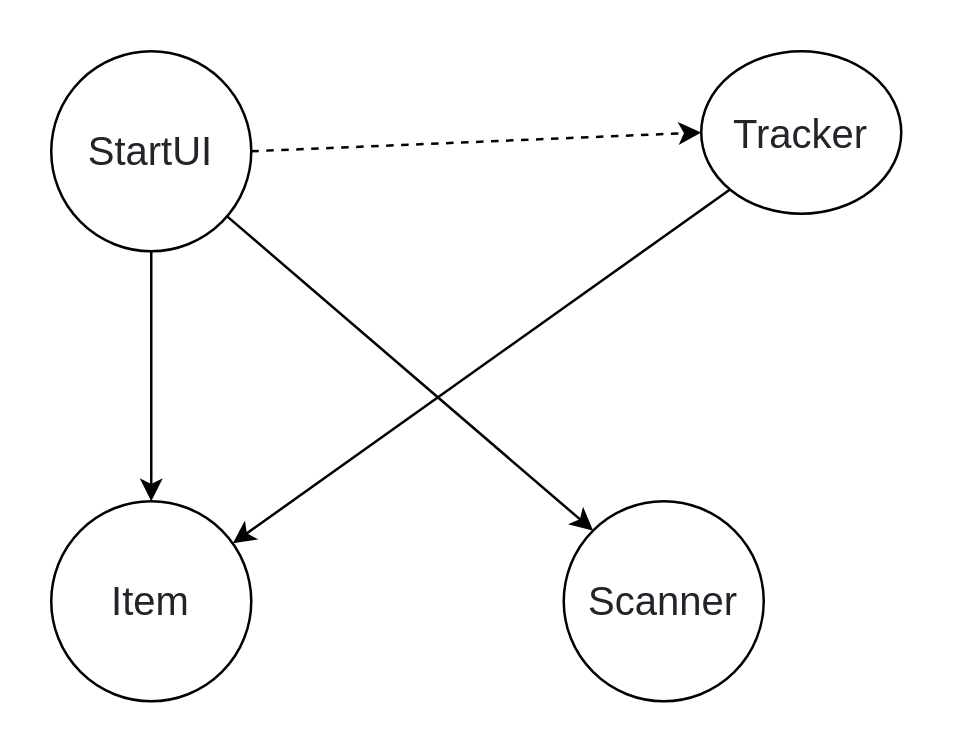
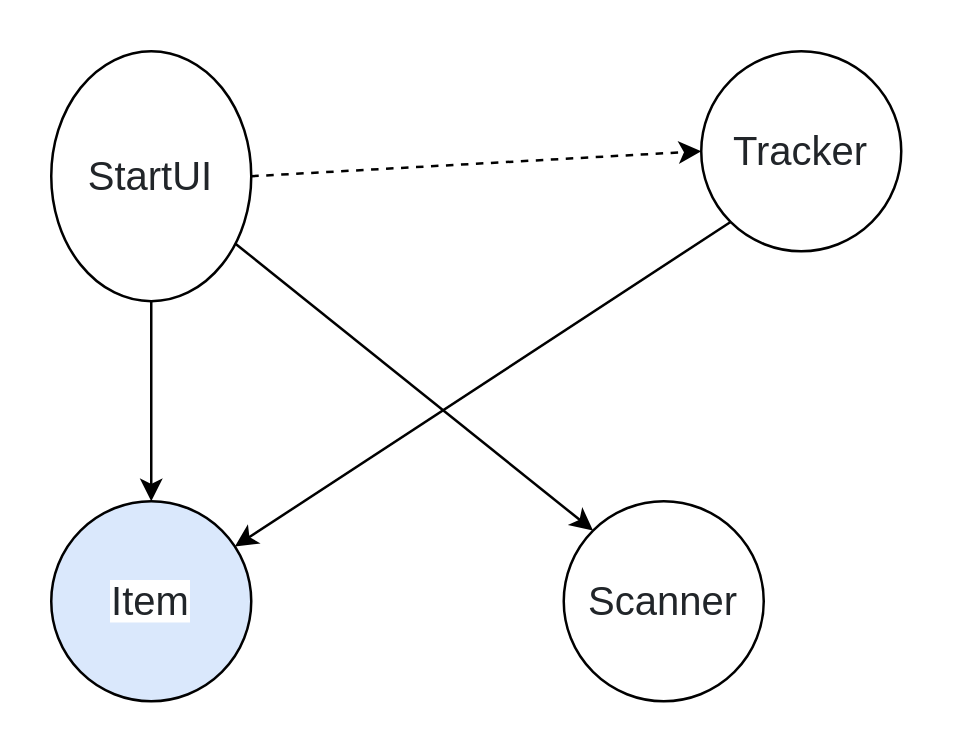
node "Tracker": size 200x163 -> 200x200
node "StartUI": size 200x200 -> 200x250
node "Item": fillcolor #ffffff -> #dae8fc
